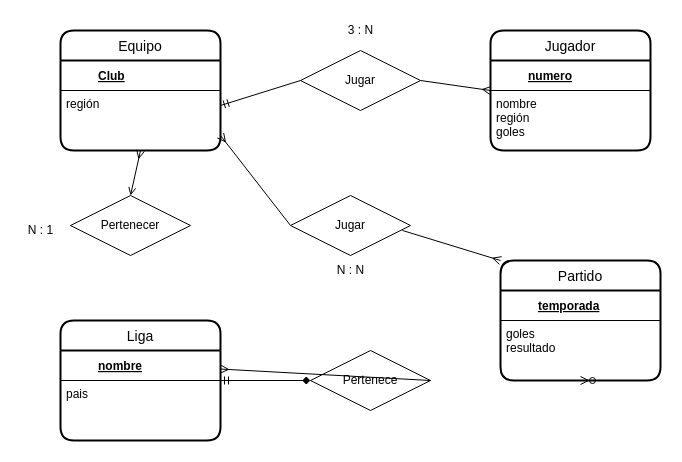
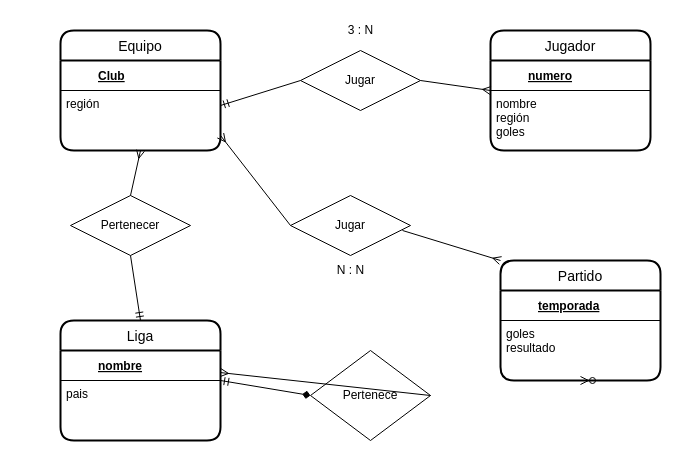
edge "región" -- "Pertenecer": arrowhead open -> none
node "N : 1": removed
edge "Pertenecer" -> "Liga": added
node "Pertenece": size 120x60 -> 120x90
